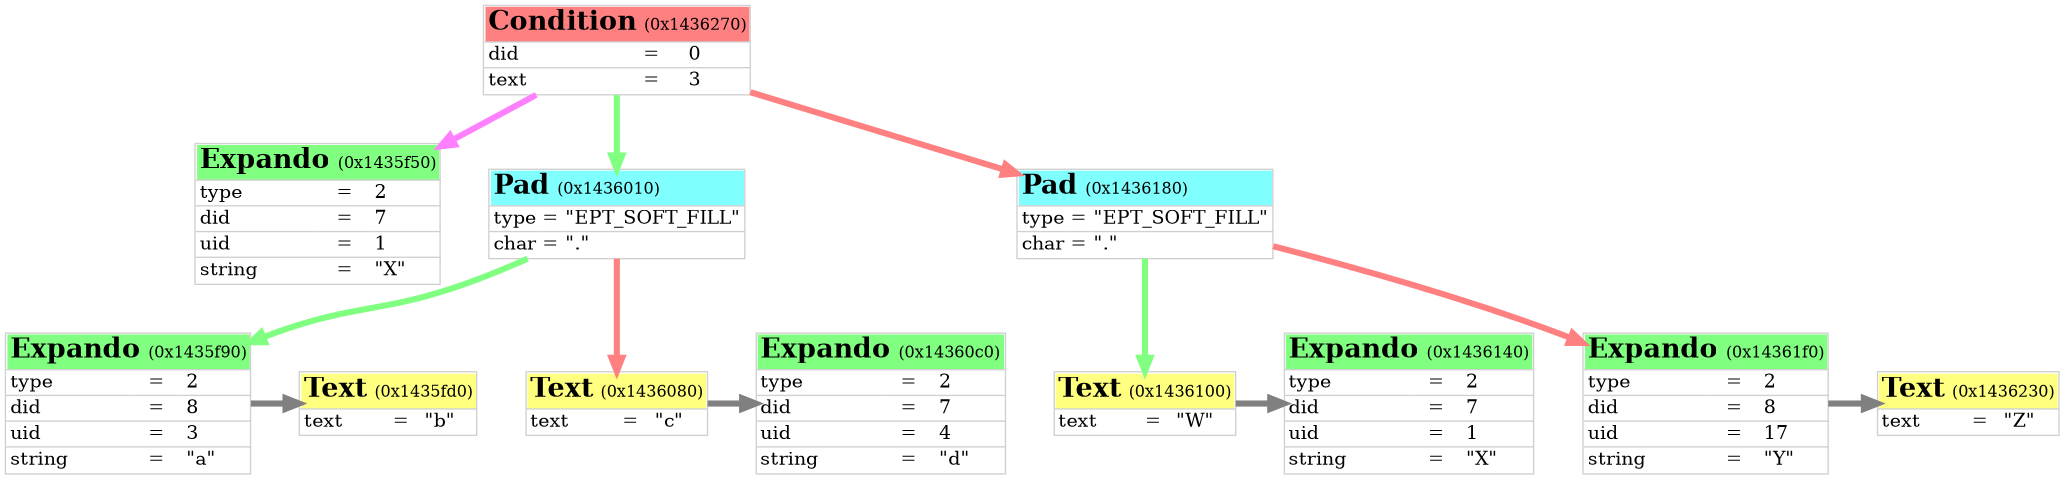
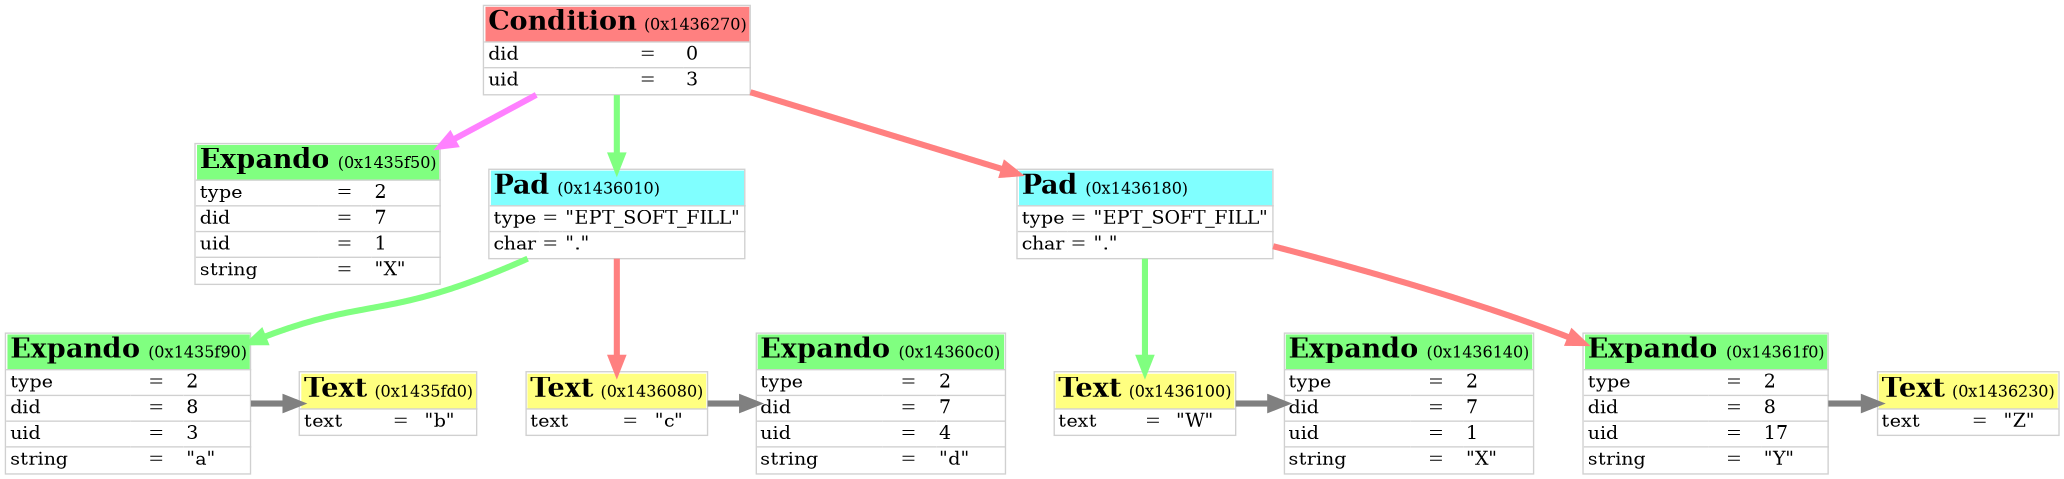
node "Condition": text "text" -> "uid"
